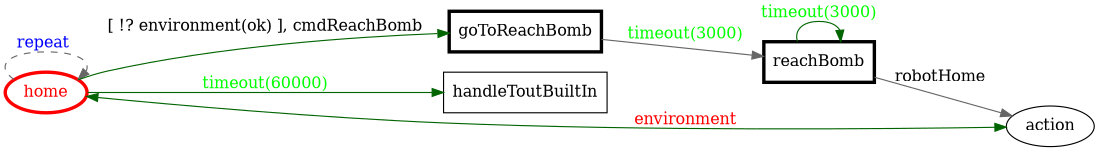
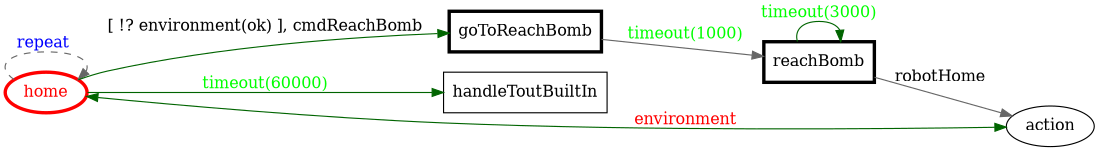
edge "goToReachBomb" -> "reachBomb": label "timeout(3000)" -> "timeout(1000)"
